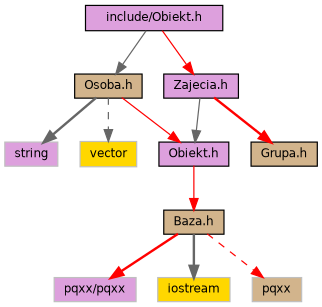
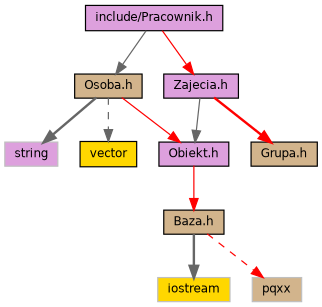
node "include/Obiekt.h": label "include/Obiekt.h" -> "include/Pracownik.h"
node "vector": color grey75 -> black
node "pqxx/pqxx": removed
